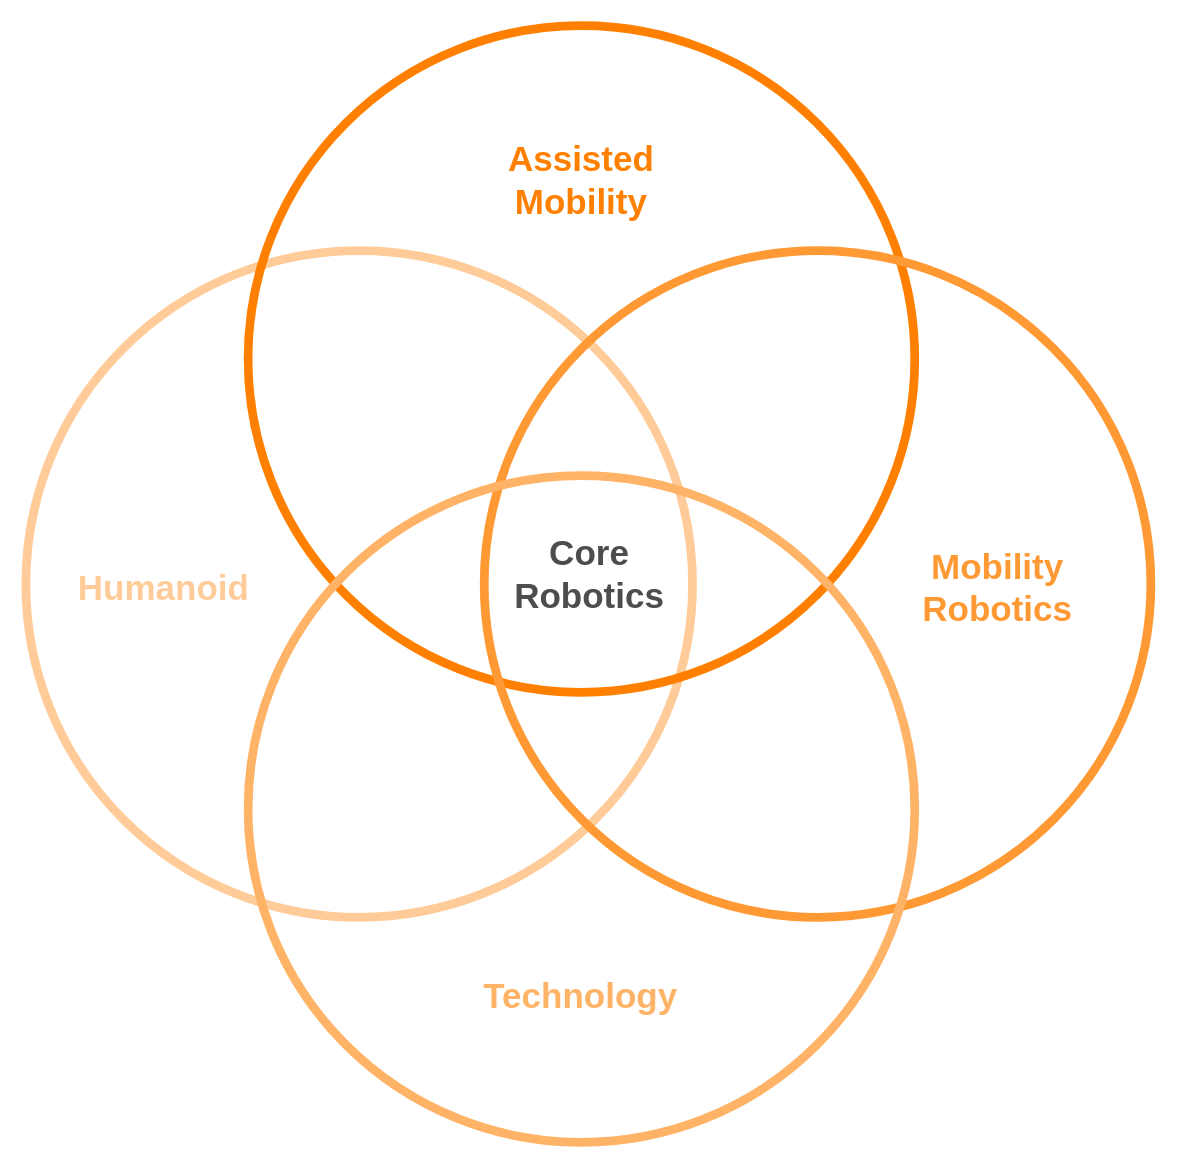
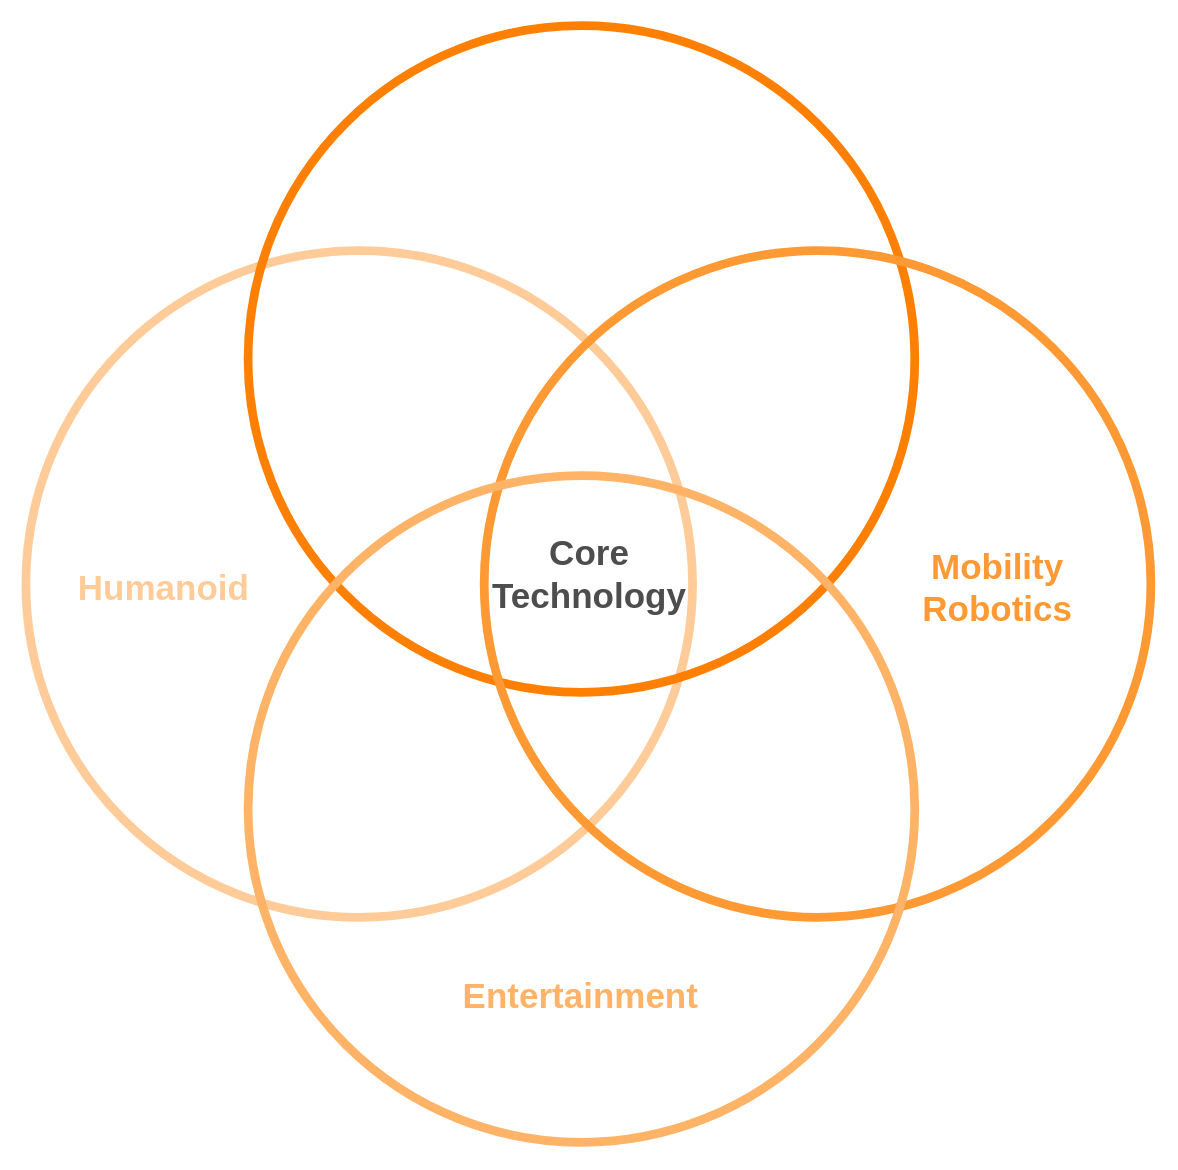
node "Assisted Mobility": removed
node "Core Robotics": label "Core Robotics" -> "Core Technology"
node "Technology": label "Technology" -> "Entertainment"
